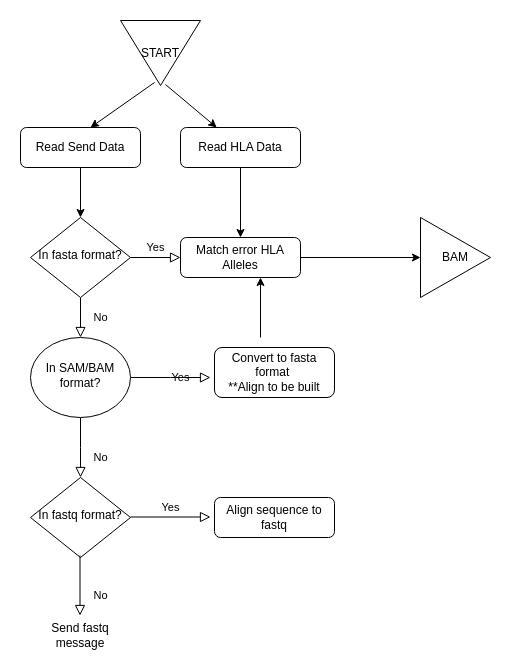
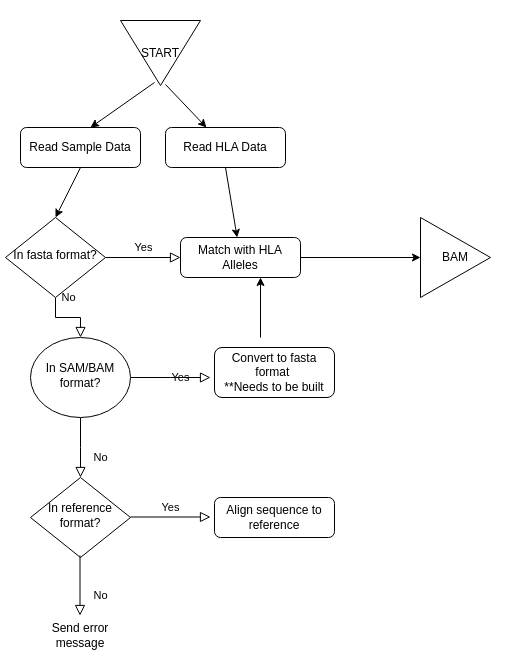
node "Read Send Data": label "Read Send Data" -> "Read Sample Data"
node "Read HLA Data": moved (241, 148) -> (226, 148)
node "In fasta format?": moved (81, 258) -> (56, 258)
node "Match error HLA Alleles": label "Match error HLA Alleles" -> "Match with HLA Alleles"
node "Convert to fasta format **Align to be built": label "Convert to fasta format **Align to be built" -> "Convert to fasta format **Needs to be built"
node "In fastq format?": label "In fastq format?" -> "In reference format?"
node "Align sequence to fastq": label "Align sequence to fastq" -> "Align sequence to reference"
node "Send fastq message": label "Send fastq message" -> "Send error message"
